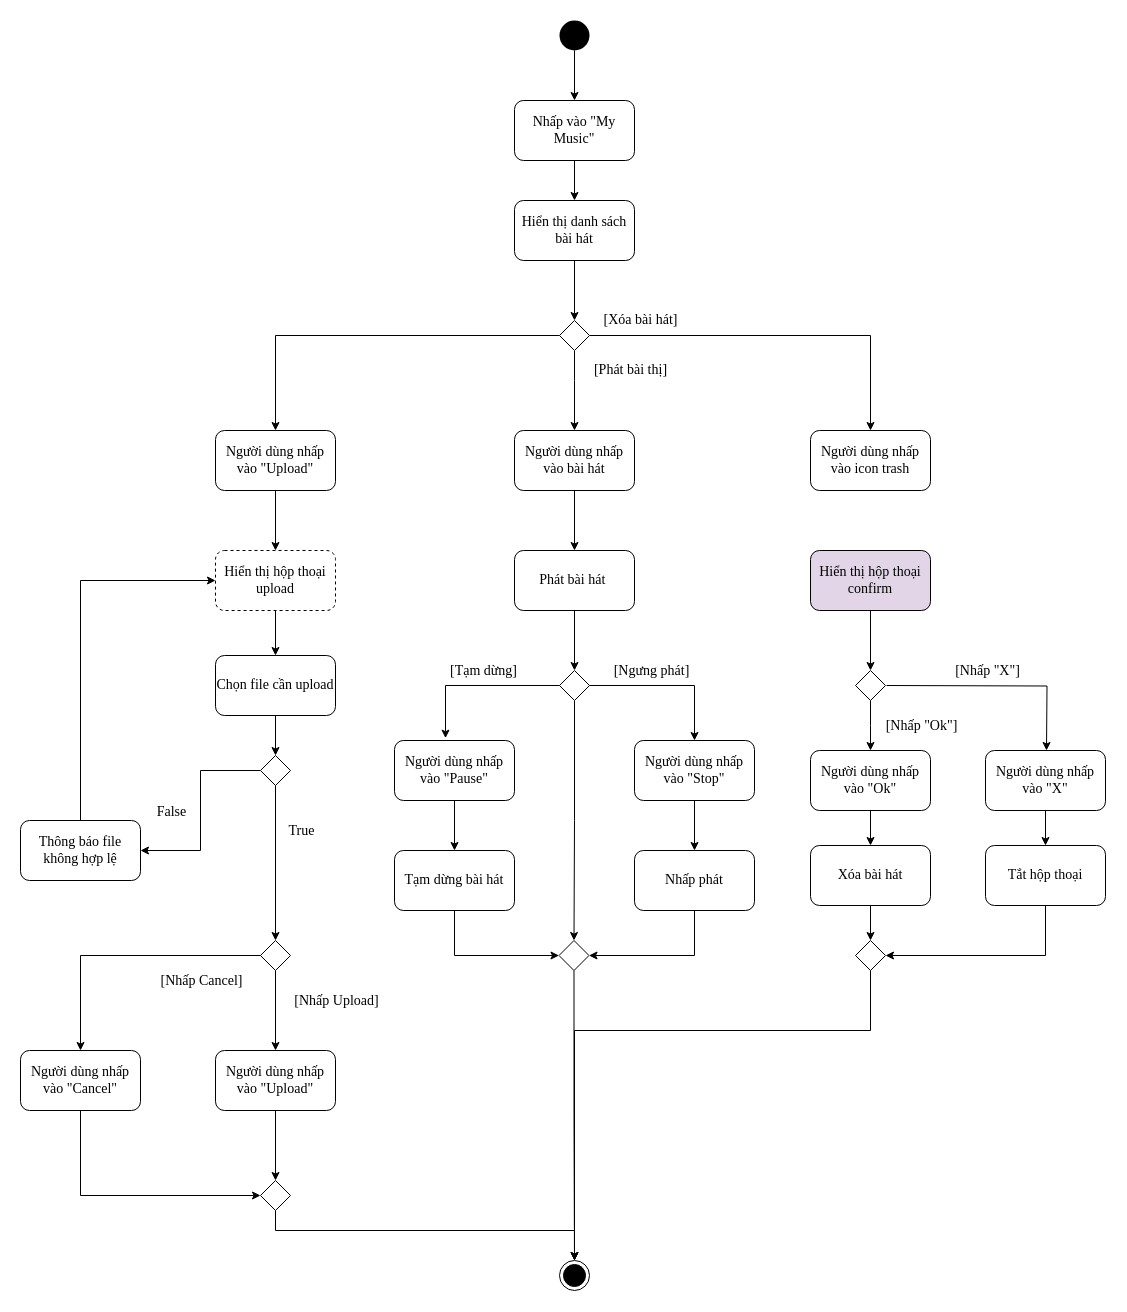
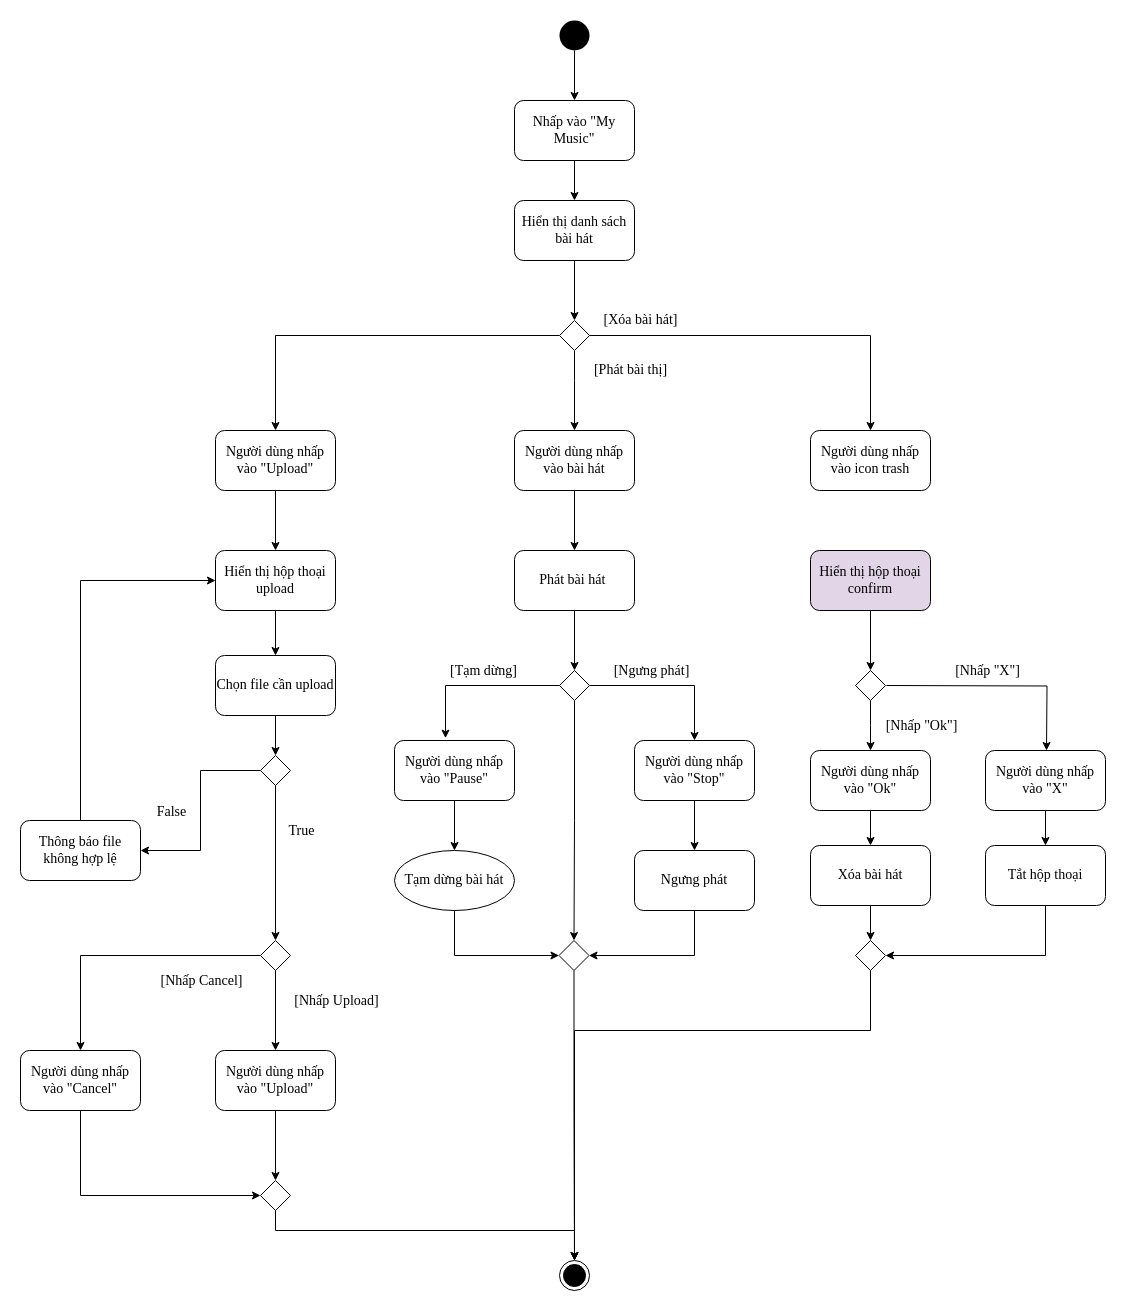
node "Hiển thị hộp thoại upload": style dashed -> solid
node "Tạm dừng bài hát": shape rounded rectangle -> ellipse
node "Nhấp phát": label "Nhấp phát" -> "Ngưng phát"
